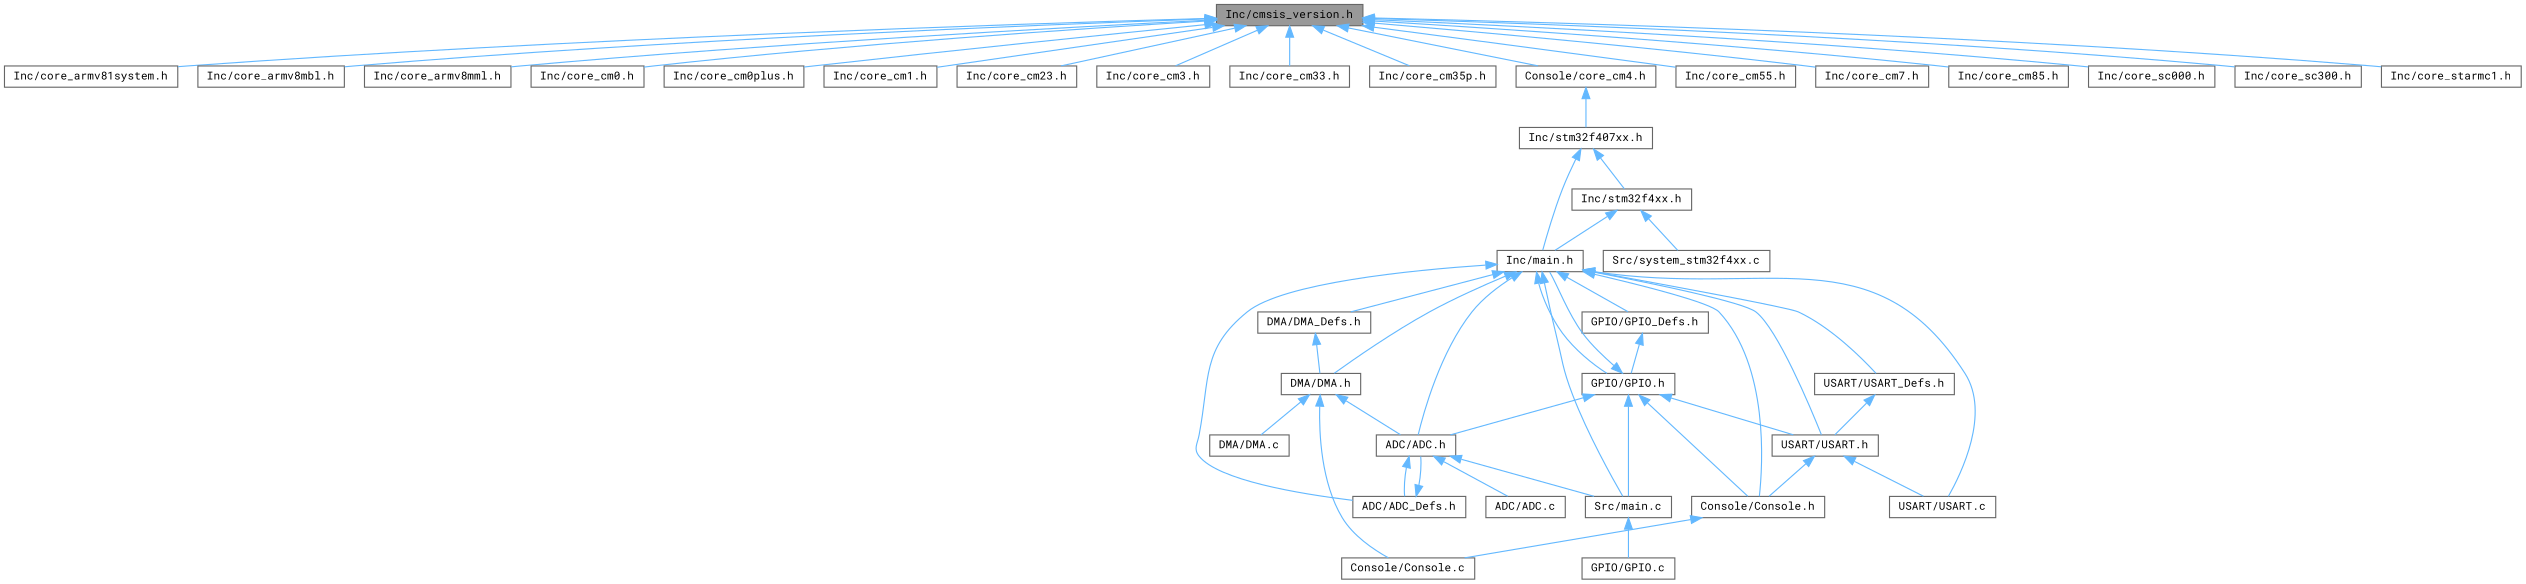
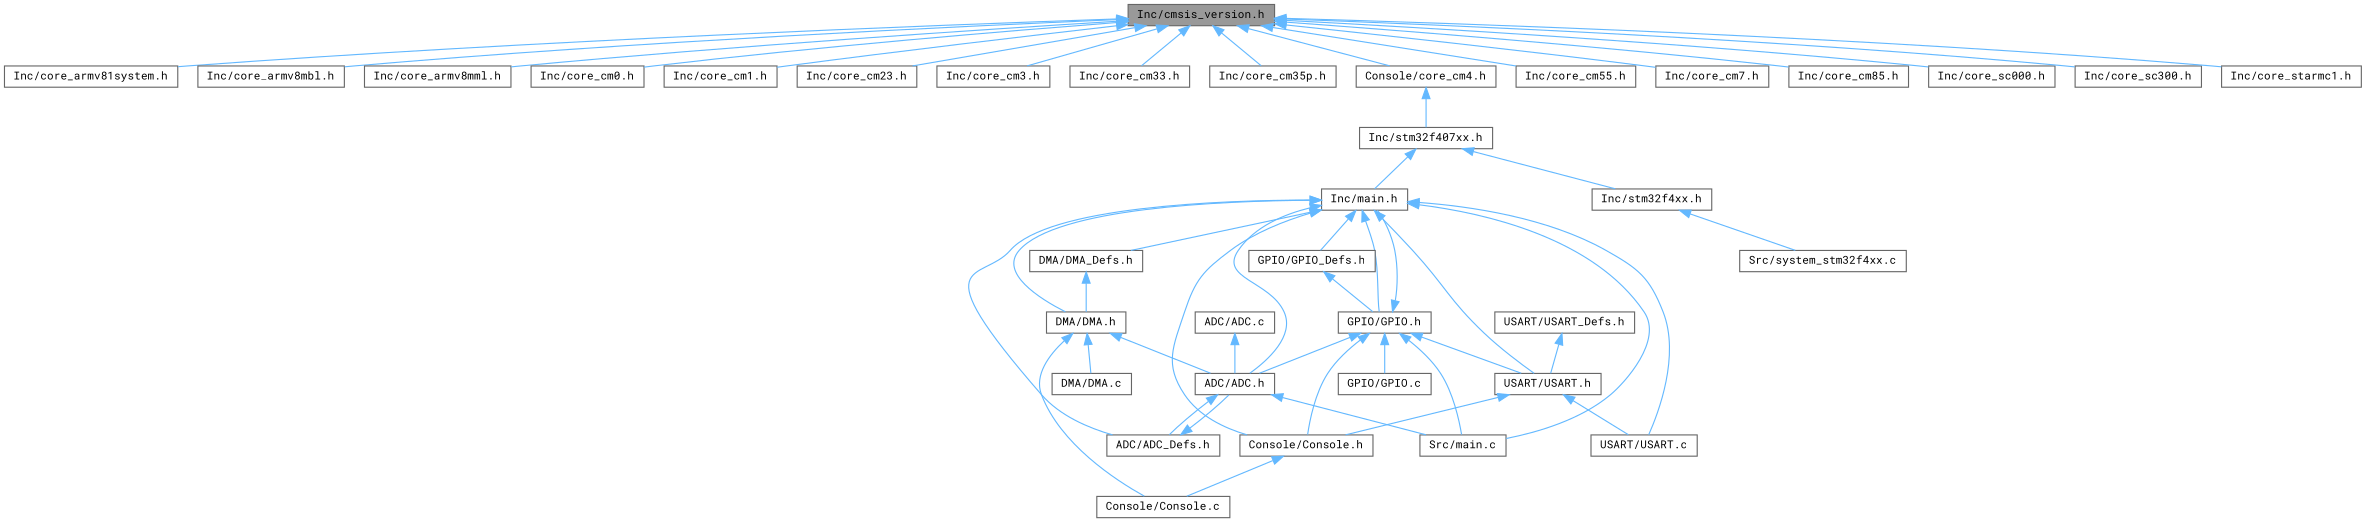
node "Inc/core_cm0plus.h": removed
edge "Inc/main.h" -> "Inc/stm32f4xx.h": removed
edge "USART/USART_Defs.h" -> "Inc/main.h": removed
edge "ADC/ADC.c" -> "ADC/ADC.h": reversed
edge "GPIO/GPIO.c" -> "Src/main.c": now "GPIO/GPIO.c" -> "GPIO/GPIO.h"
